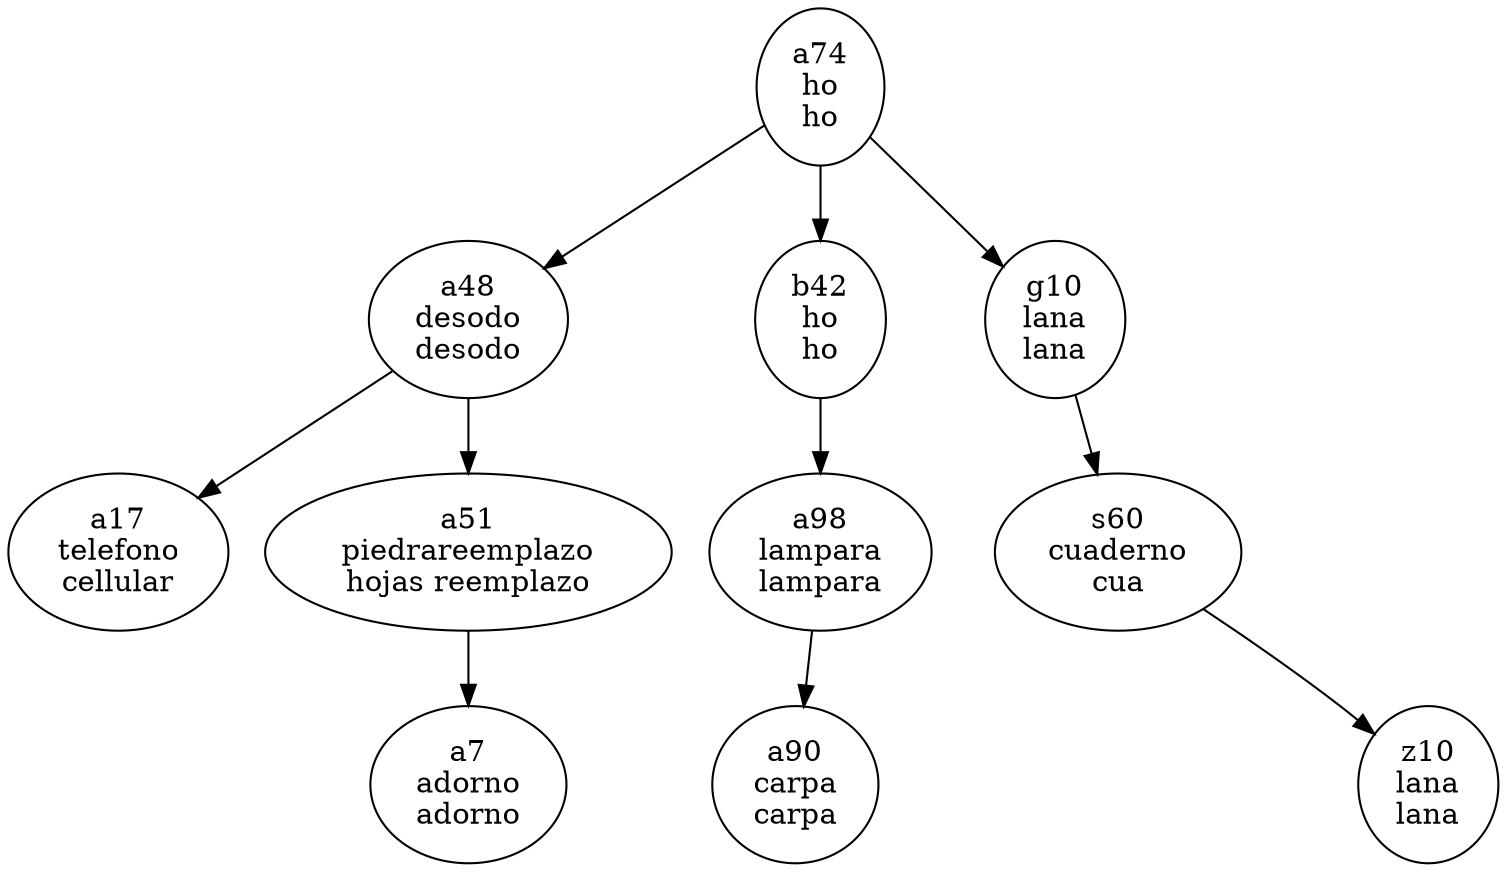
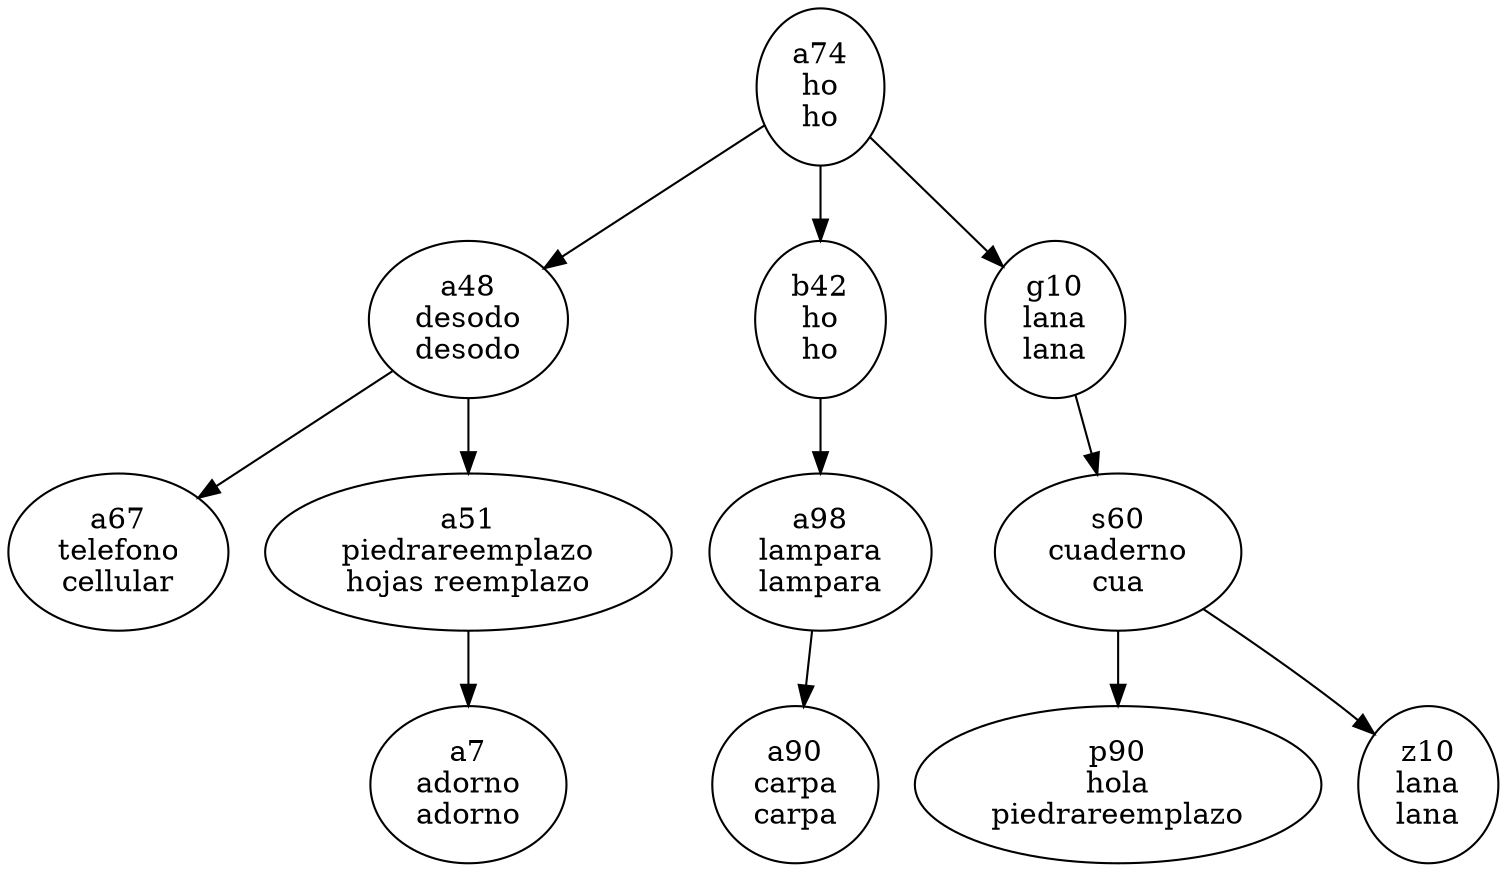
node "a17 telefono cellular": label "a17 telefono cellular" -> "a67 telefono cellular"
node "p90 hola piedrareemplazo": added
